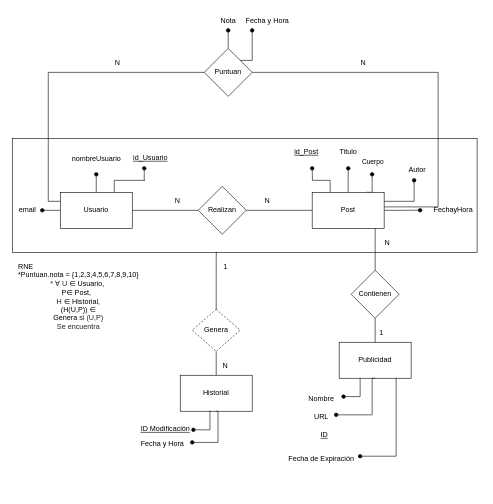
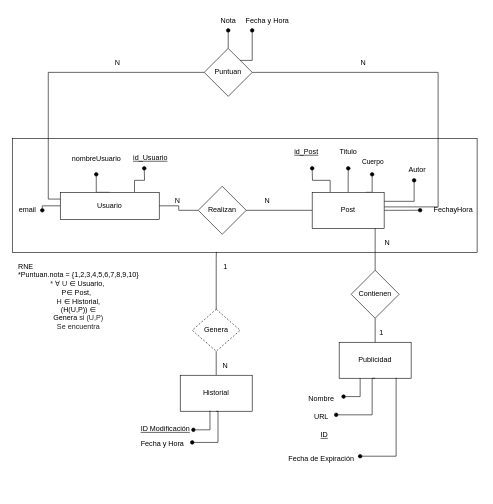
node "Usuario": size 72x36 -> 99x27
